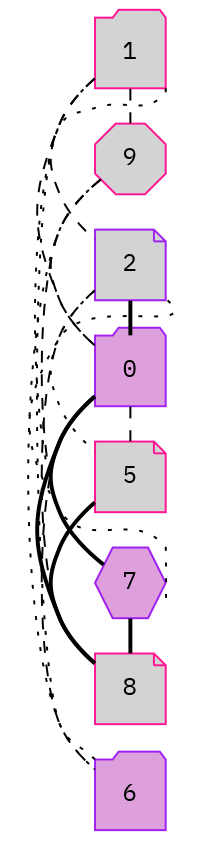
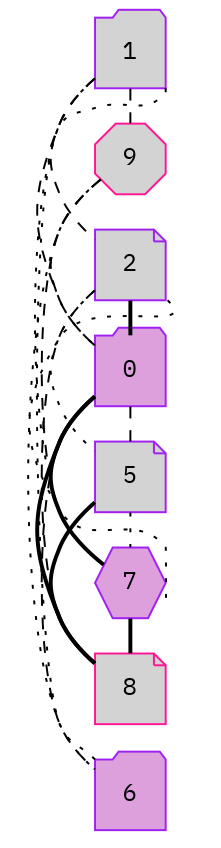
node "1": color deeppink -> purple
node "5": color deeppink -> purple
edge "5" -- "7": added
